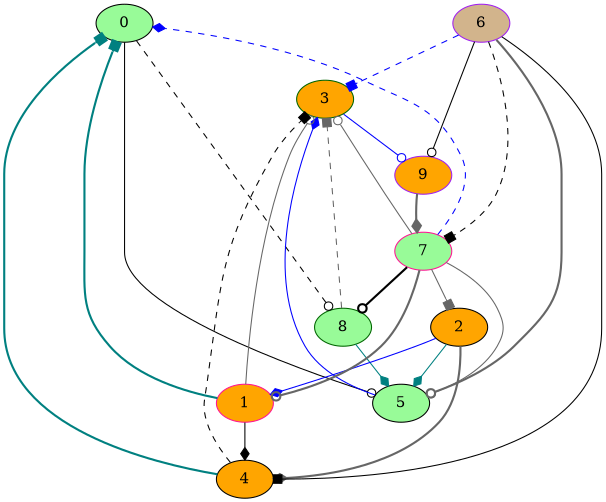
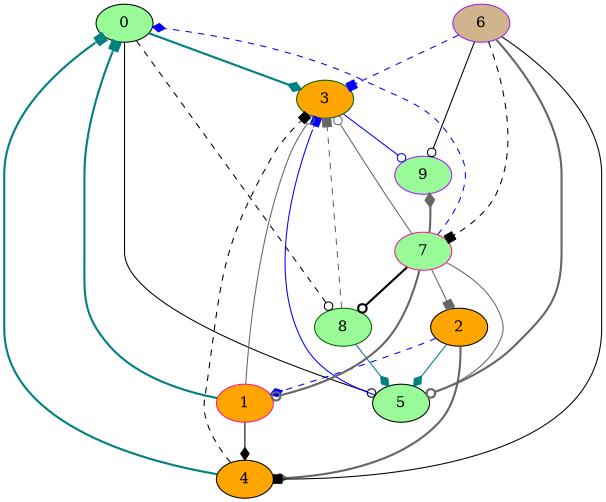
edge "0" -> "3": added
node "9": fillcolor orange -> palegreen
edge "9" -> "7": reversed
edge "5" -> "3": arrowhead diamond -> box
edge "2" -> "1": style solid -> dashed
